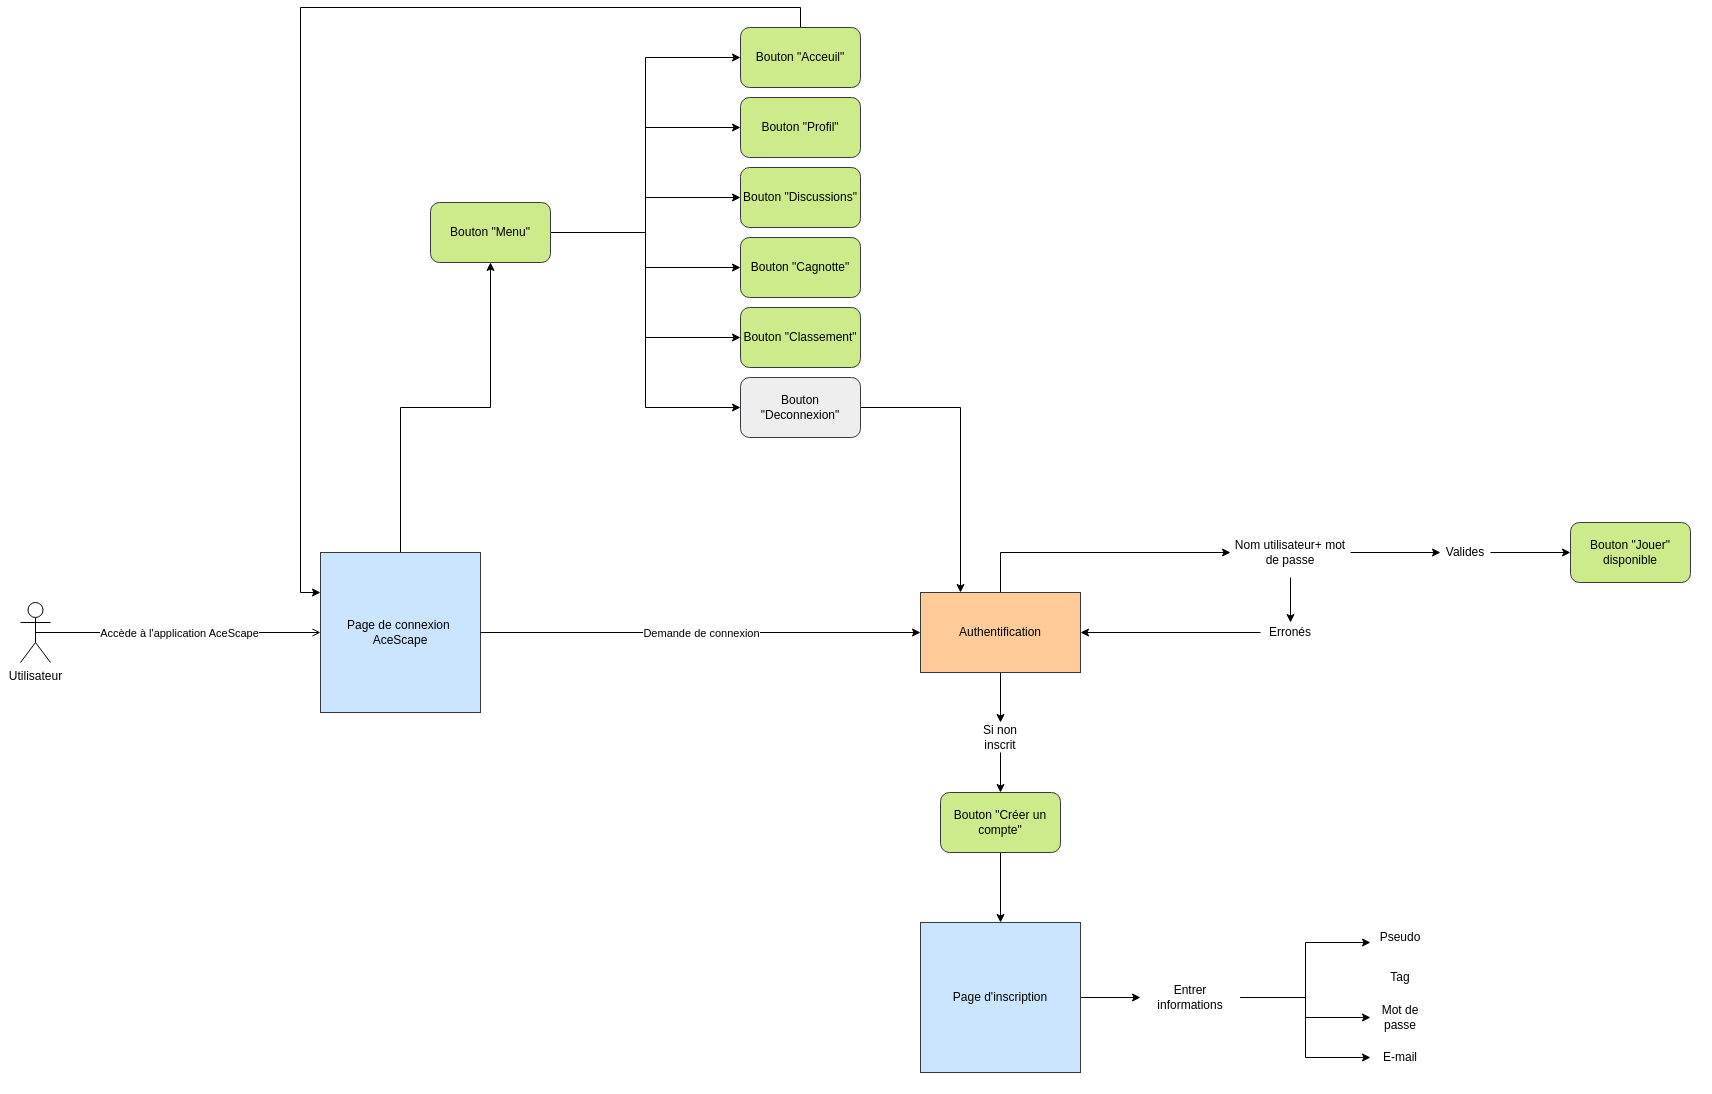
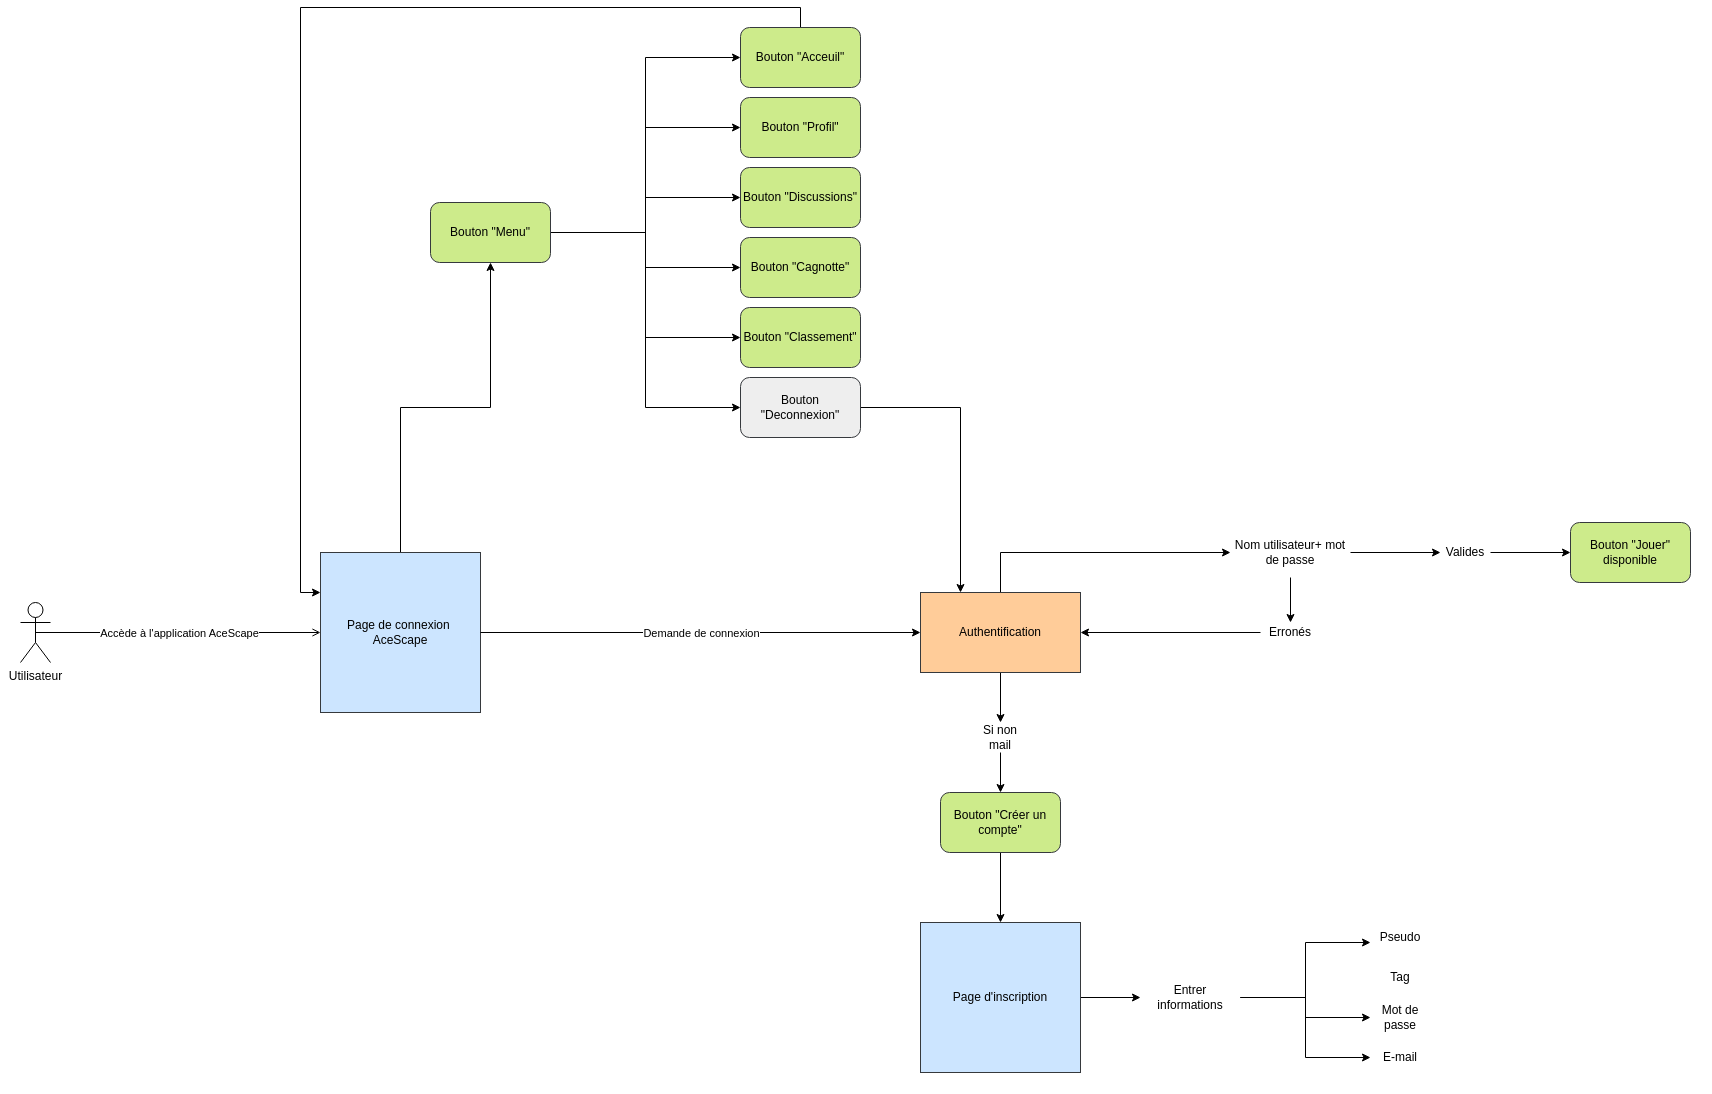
node "Si non inscrit": label "Si non inscrit" -> "Si non mail"
